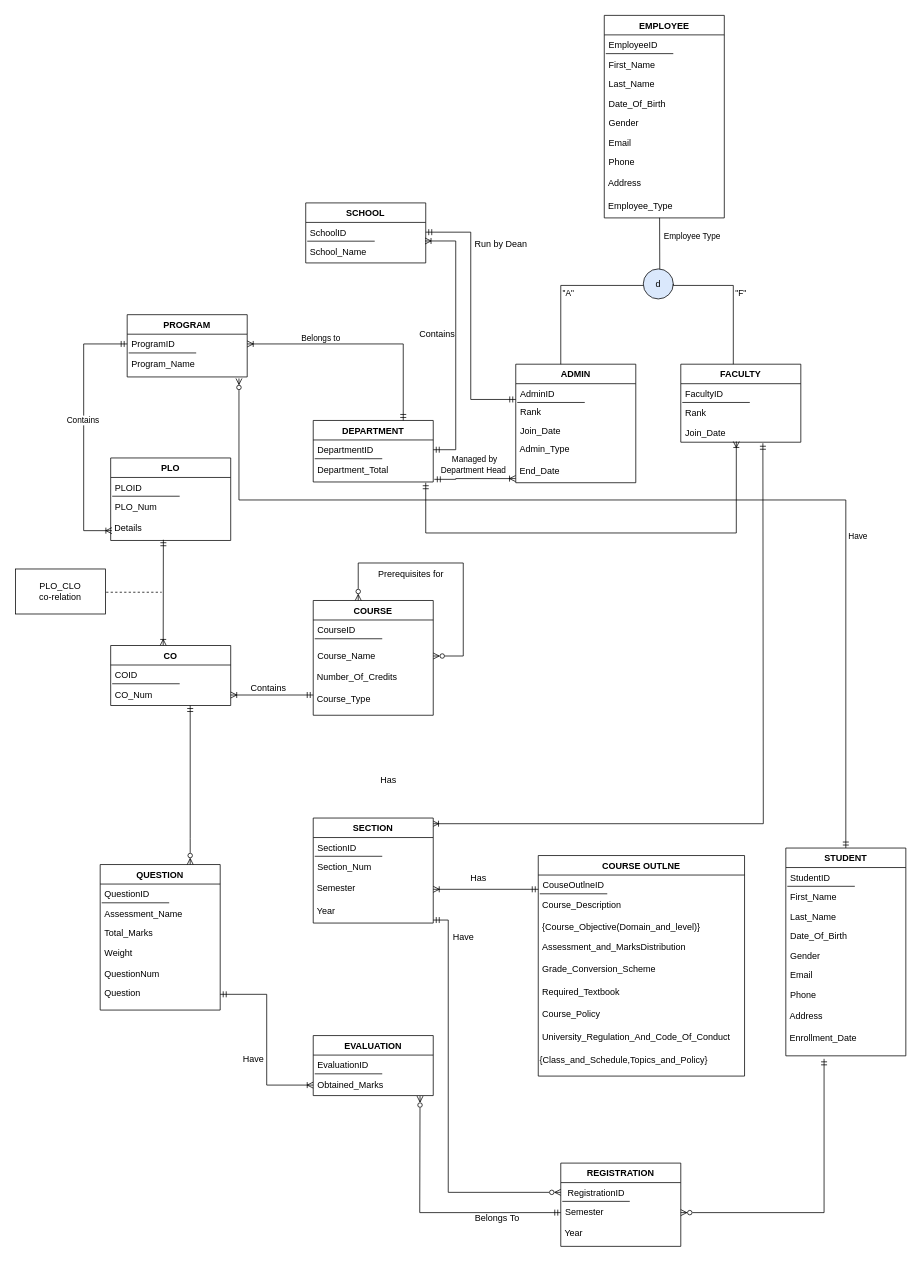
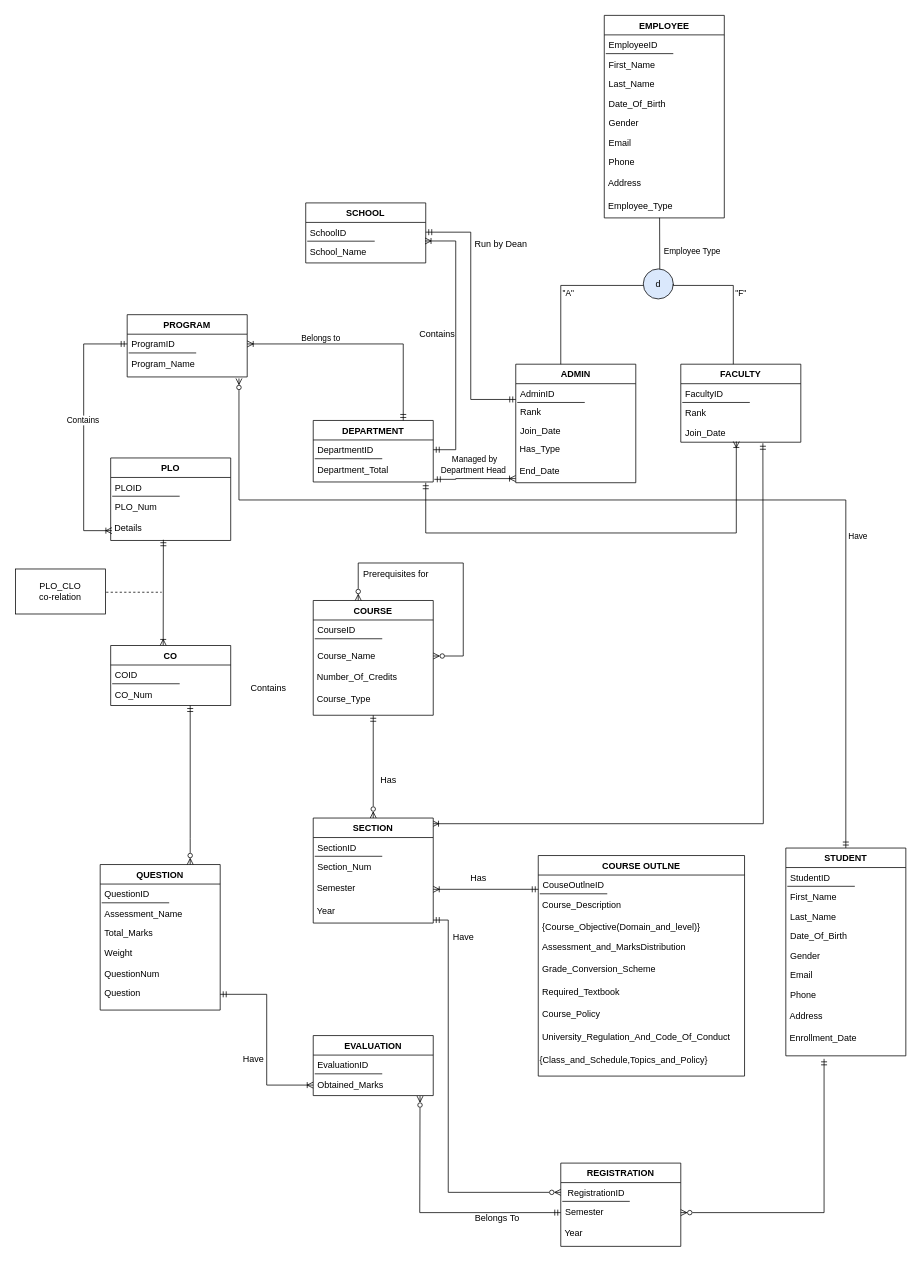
node "Employee Type": moved (692, 237) -> (692, 252)
node "Admin_Type": label "Admin_Type" -> "Has_Type"
node "Prerequisites for": moved (411, 574) -> (396, 574)
edge "CO_Num" -- "Course_Type": removed
edge "COURSE" -- "SECTION": added
